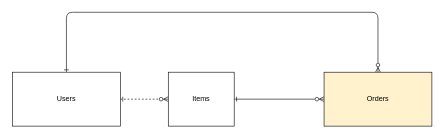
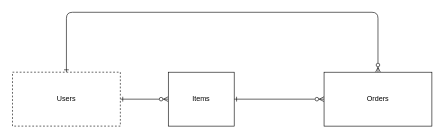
node "Users": style solid -> dashed
edge "Users" -- "Items": style dashed -> solid
node "Orders": fillcolor #fff2cc -> #ffffff
